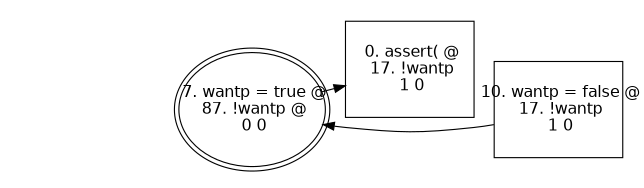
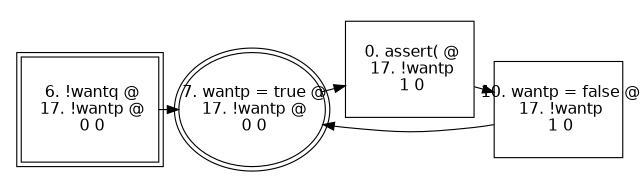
edge "0. assert( @ 17. !wantp 1 0" -> "10. wantp = false @ 17. !wantp 1 0": added
node "6. !wantq @ 17. !wantp @ 0 0": added
node "7. wantp = true @ 87. !wantp @ 0 0": label "7. wantp = true @ 87. !wantp @ 0 0" -> "7. wantp = true @ 17. !wantp @ 0 0"
